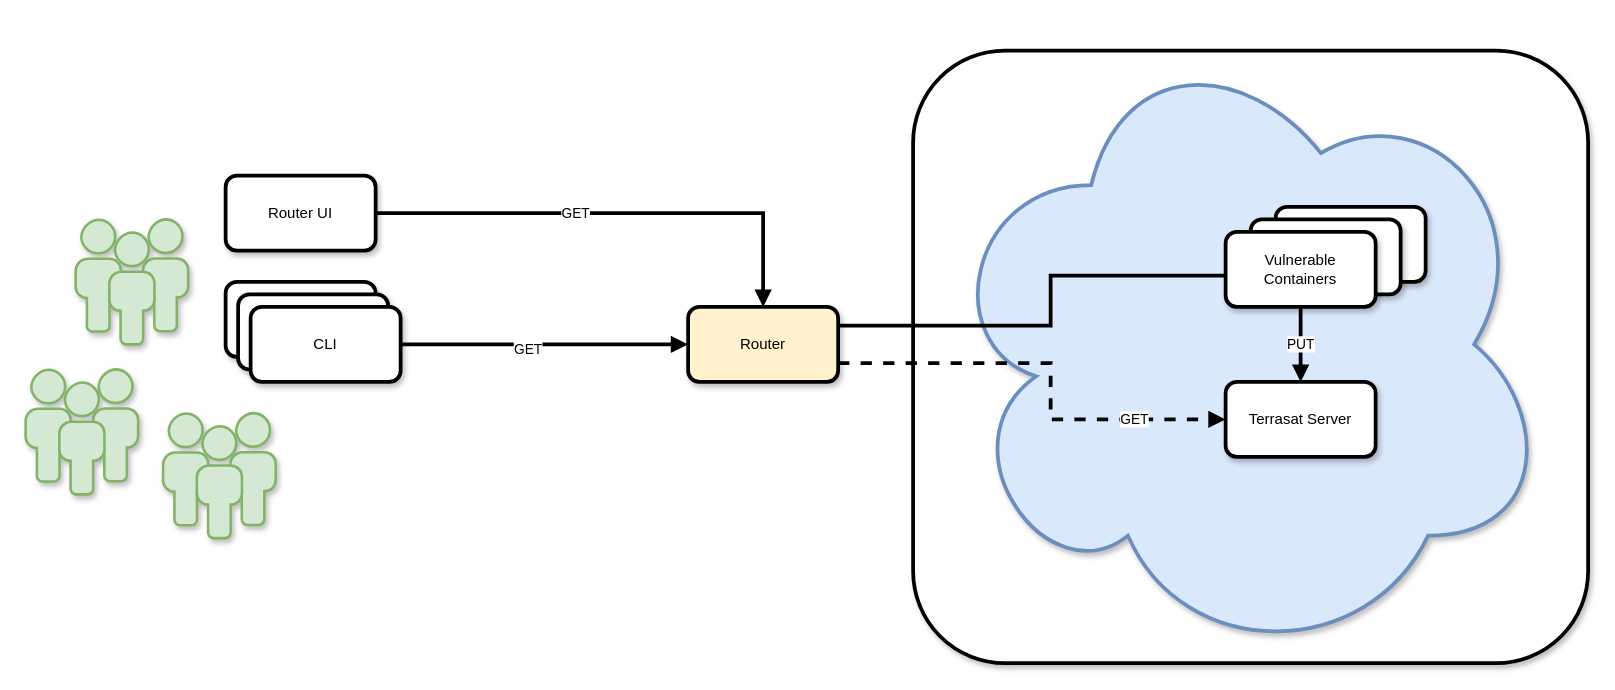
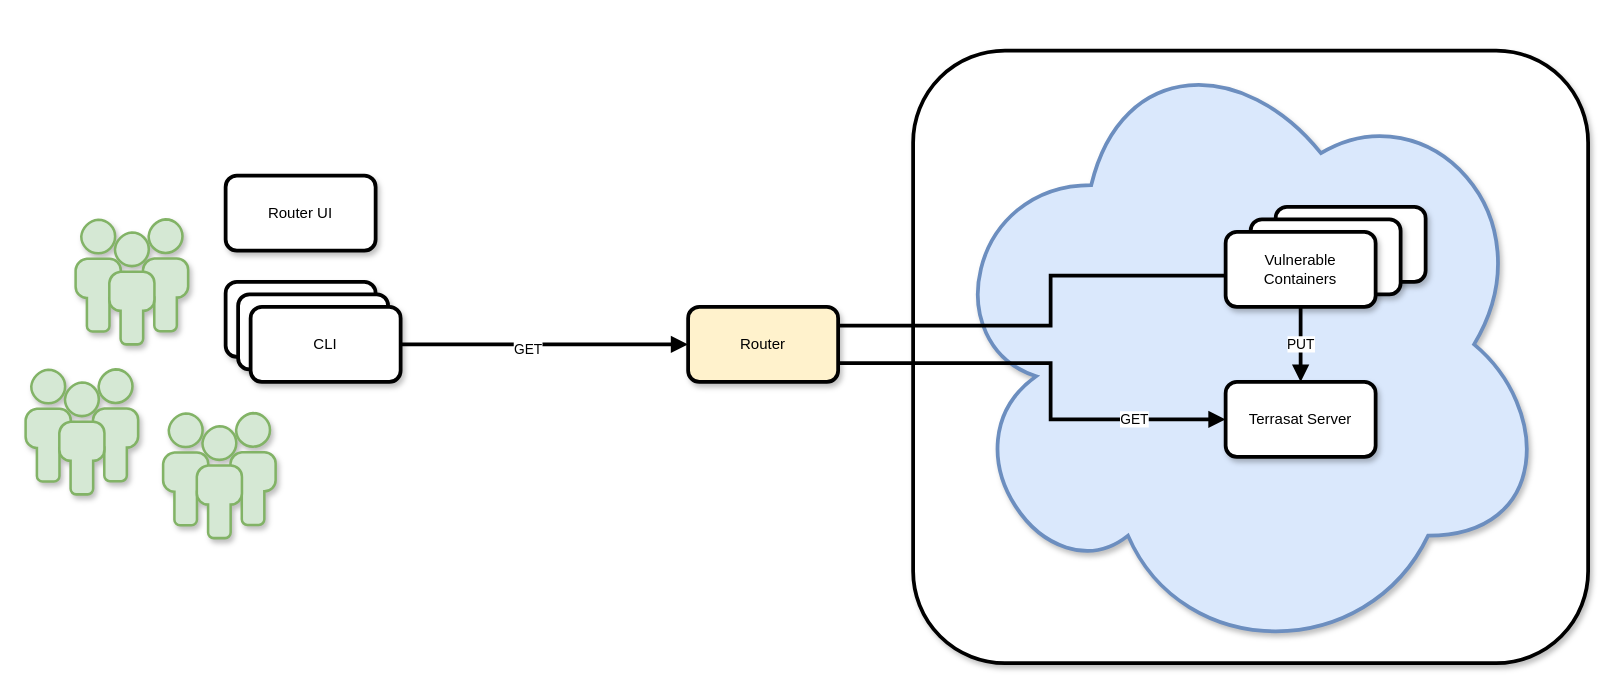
edge "Router UI" -> "Router": removed, label "GET"
edge "Router" -> "Terrasat Server": style dashed -> solid
